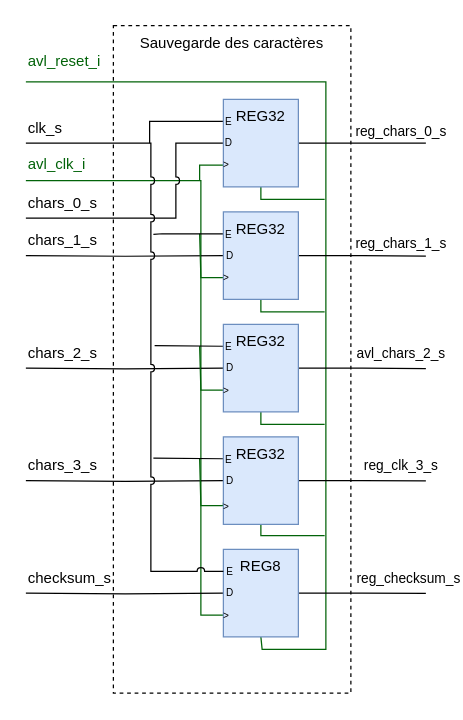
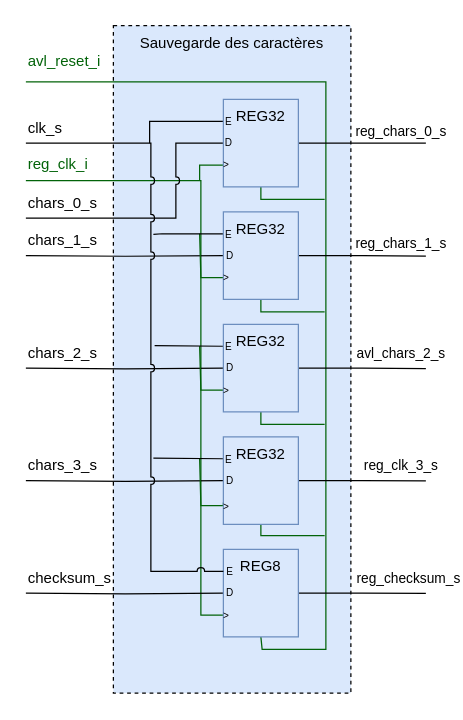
node "Sauvegarde des caractères": fillcolor #ffffff -> #dae8fc
node "avl_clk_i": label "avl_clk_i" -> "reg_clk_i"
